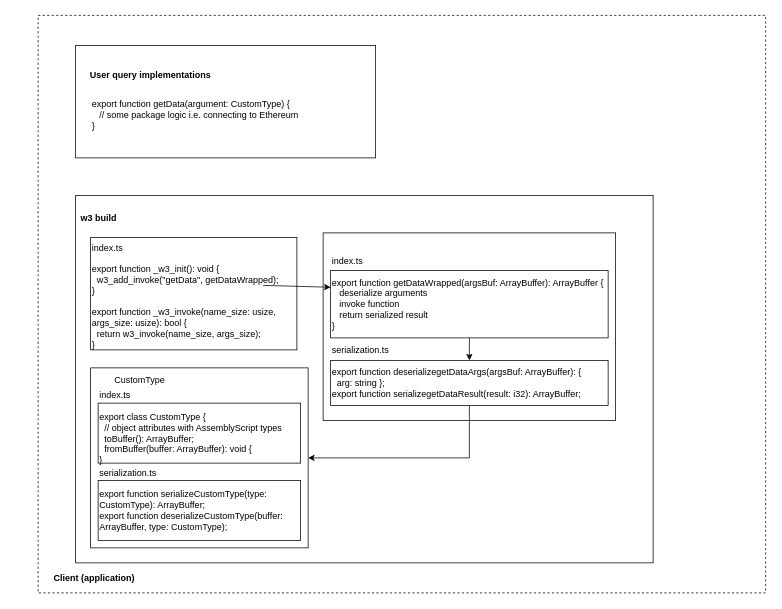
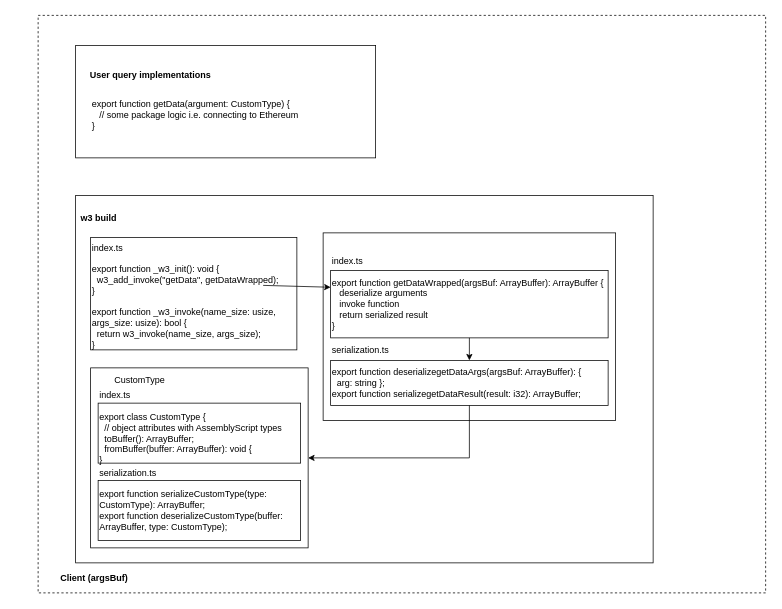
node "Client (application)": label "Client (application)" -> "Client (argsBuf)"
